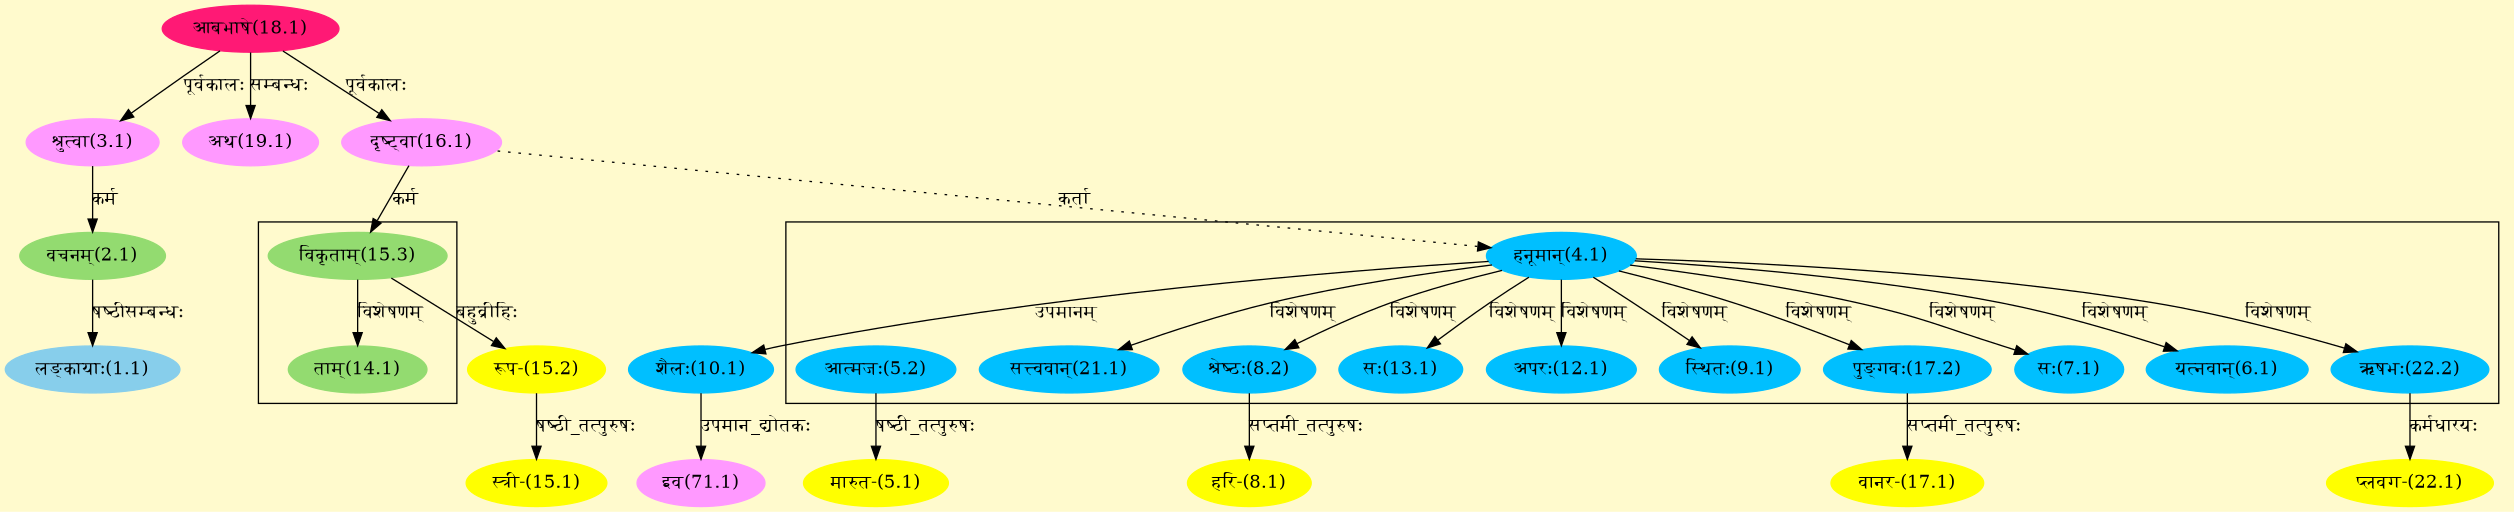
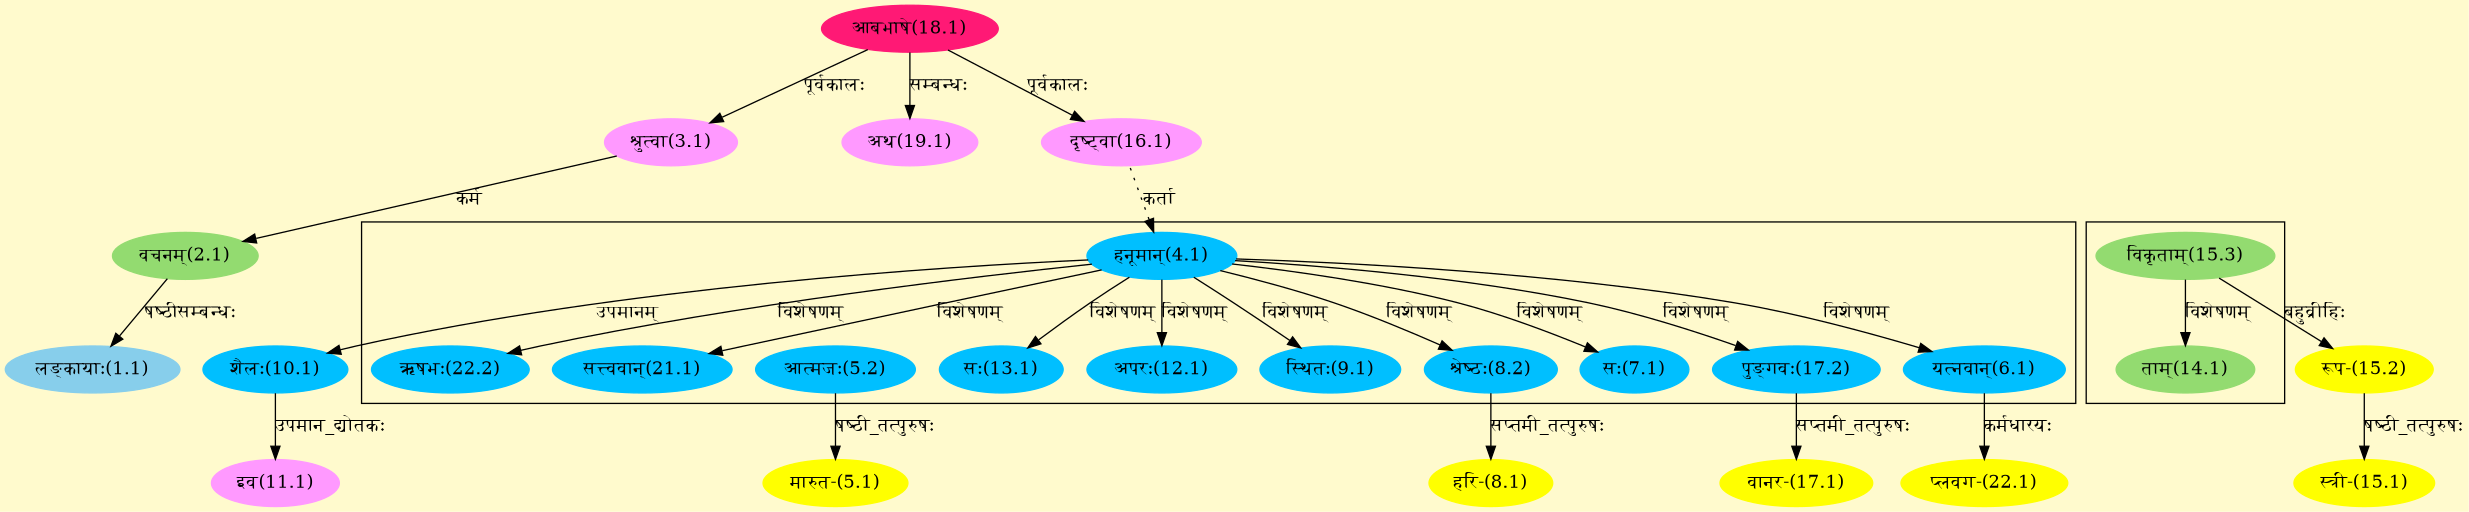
edge "दृष्ट्वा(16.1)" -> "विकृताम्(15.3)": removed, label "कर्म"
edge "ऋषभः(22.2)" -> "प्लवग-(22.1)": now "यत्नवान्(6.1)" -> "प्लवग-(22.1)"
node "इव(71.1)": label "इव(71.1)" -> "इव(11.1)"
